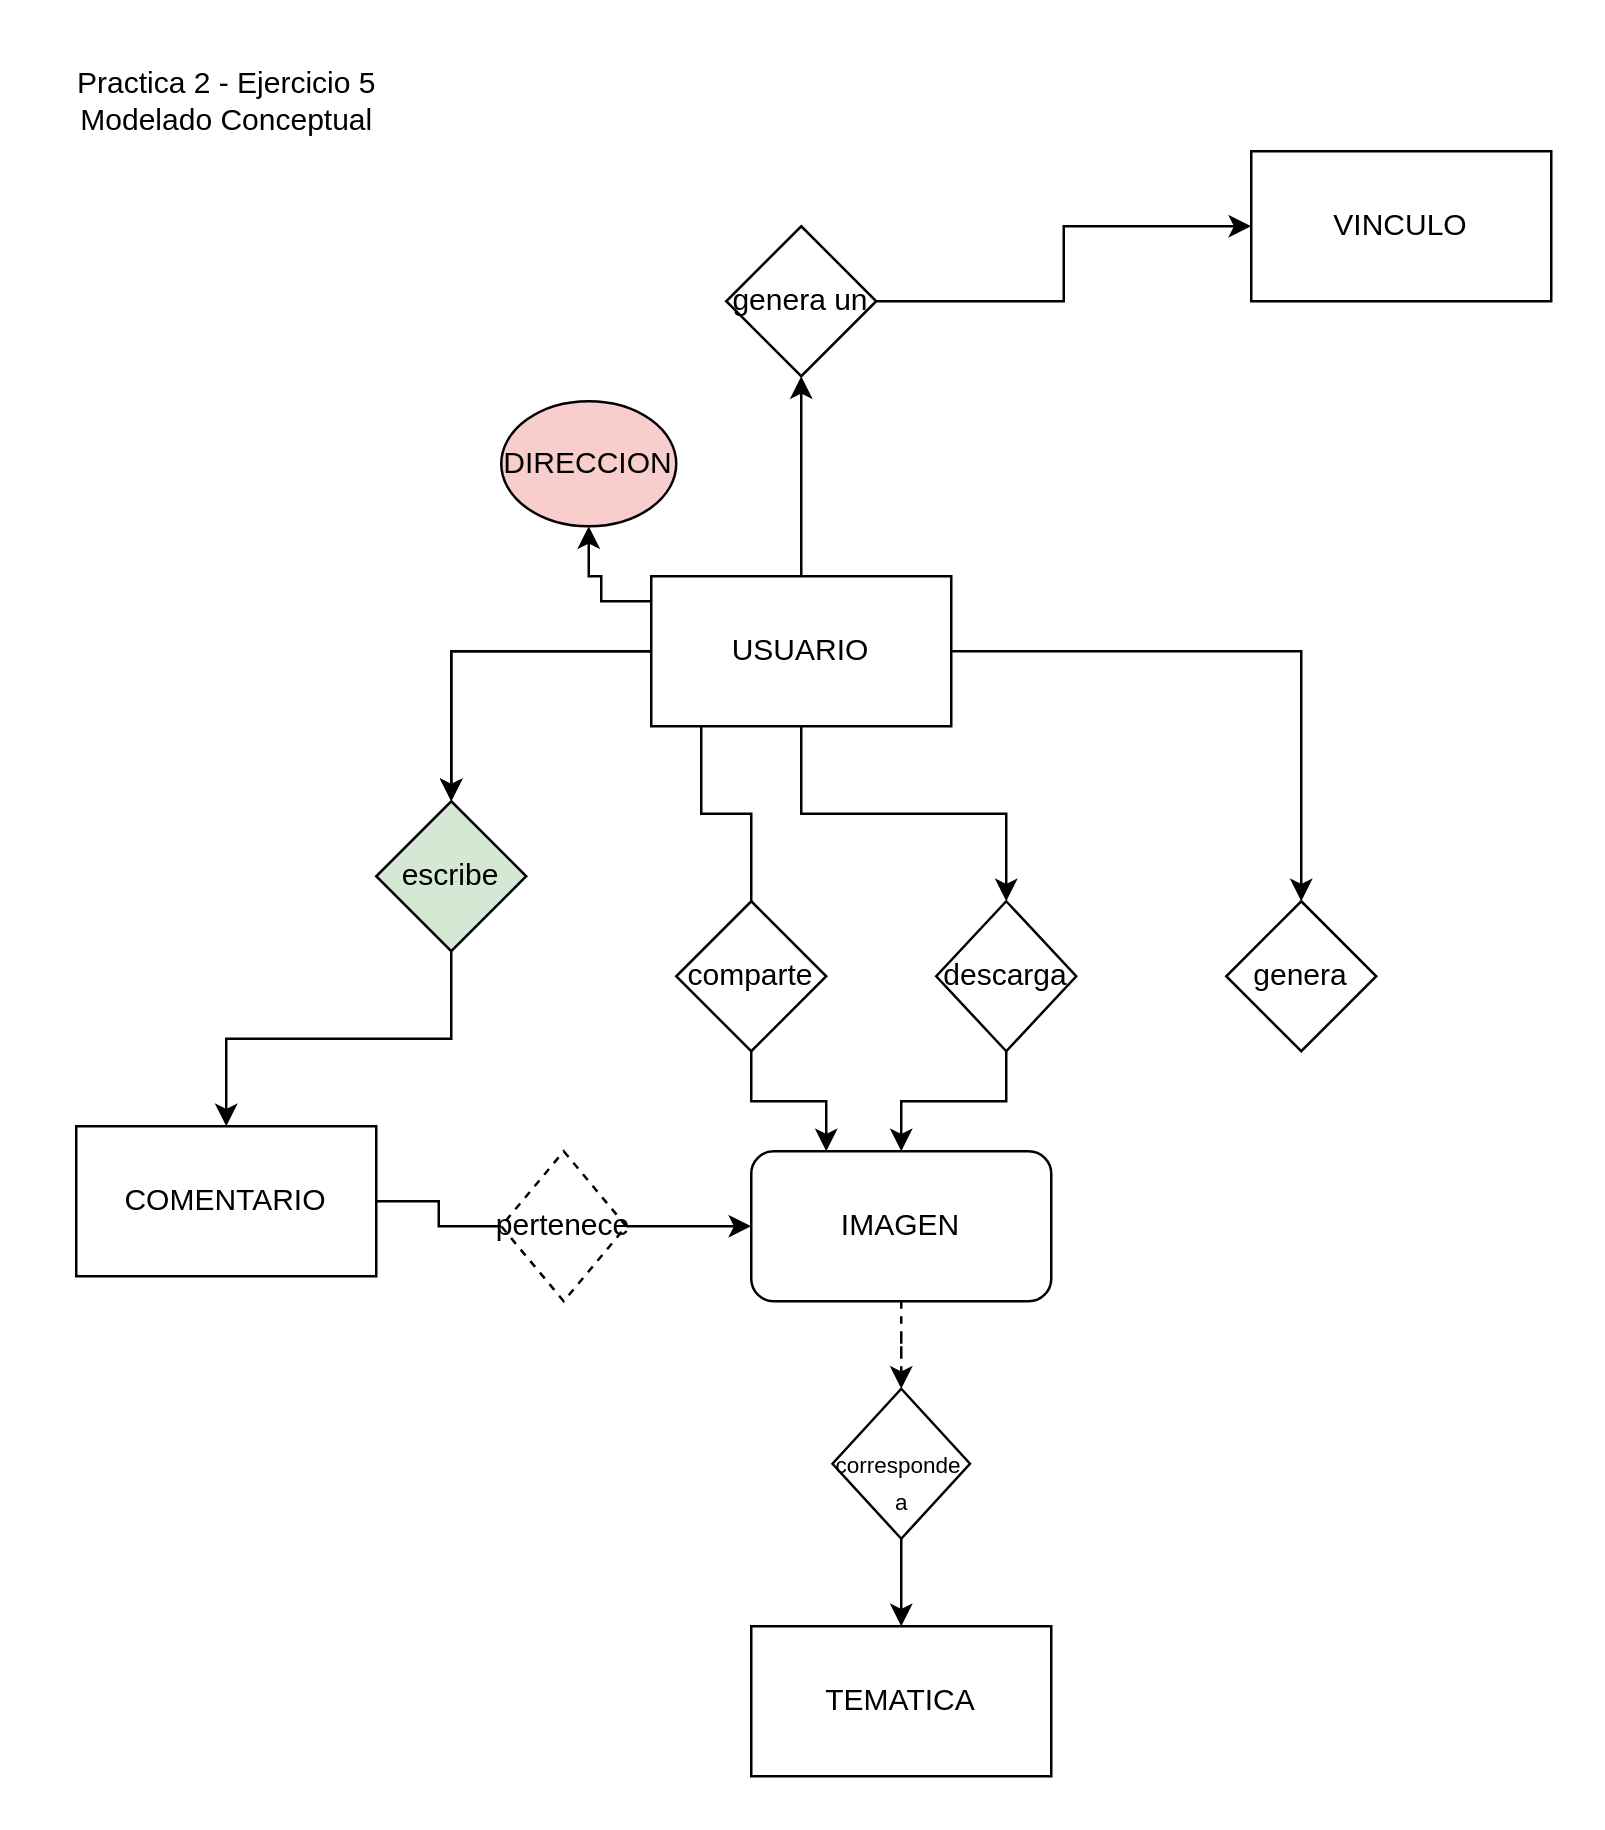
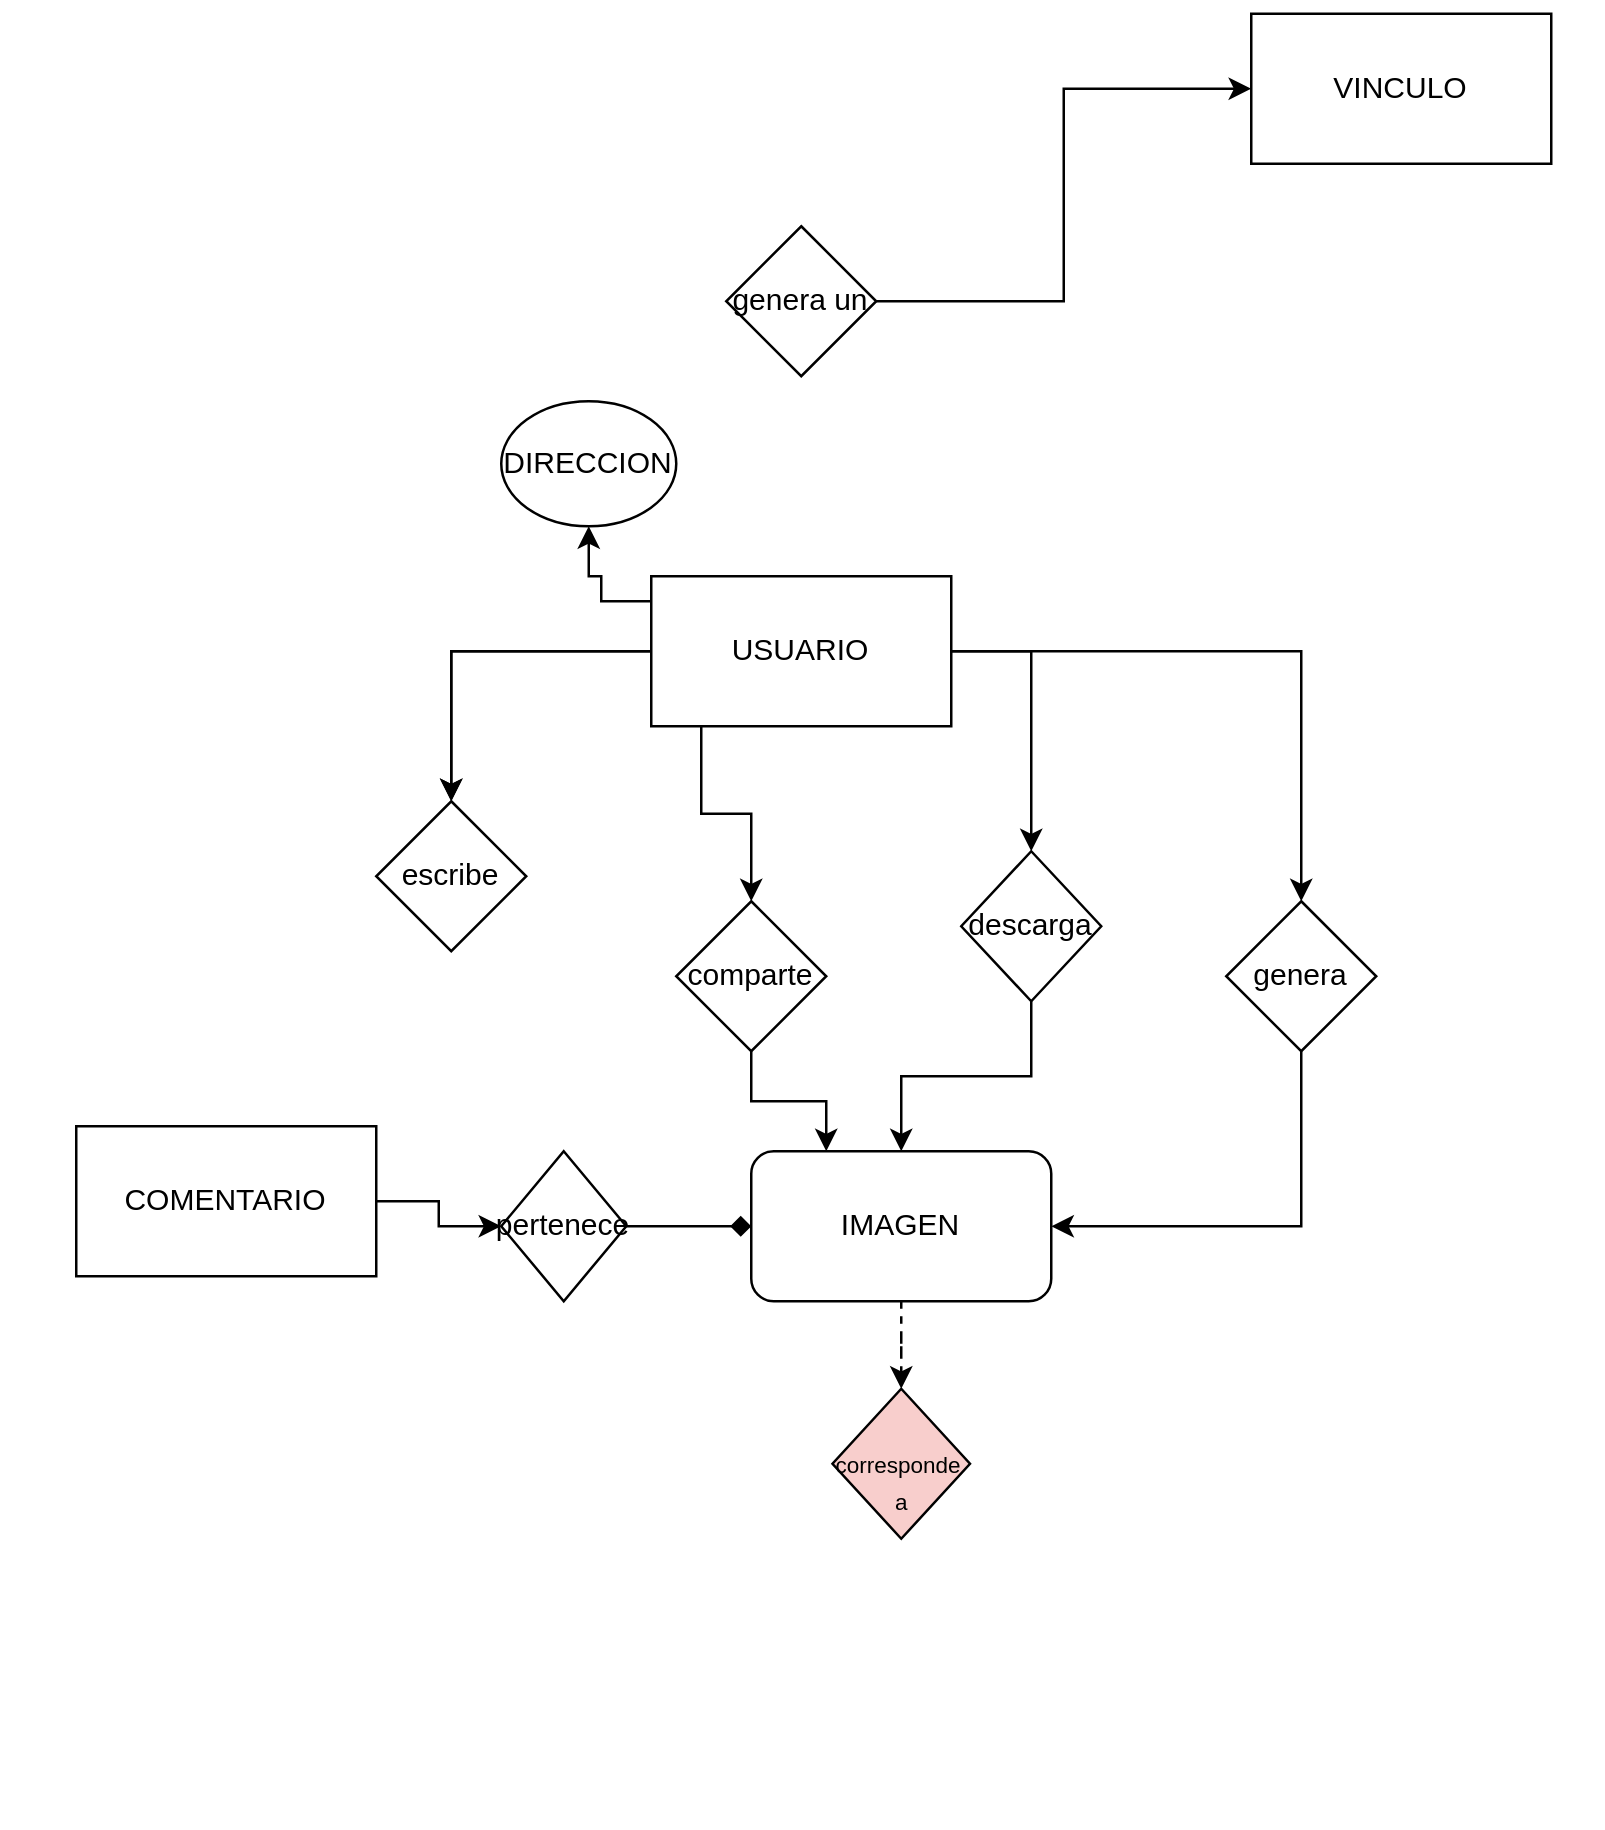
node "Practica 2 - Ejercicio 5 Modelado Conceptual": removed
node "VINCULO": moved (1401, 226) -> (1401, 89)
node "DIRECCION": fillcolor #f8cecc -> #ffffff
edge "USUARIO" -> "genera un": removed
node "escribe": fillcolor #d5e8d4 -> #ffffff
edge "USUARIO" -- "comparte": arrowhead none -> classic
node "descarga": moved (1006, 976) -> (1031, 926)
edge "escribe" -> "COMENTARIO": removed
edge "COMENTARIO" -- "pertenece": arrowhead none -> classic
node "pertenece": style dashed -> solid
edge "pertenece" -> "IMAGEN": arrowhead classic -> diamond
edge "genera" -> "IMAGEN": added
node "corresponde a": fillcolor #ffffff -> #f8cecc
edge "corresponde a" -> "TEMATICA": removed
node "TEMATICA": removed
